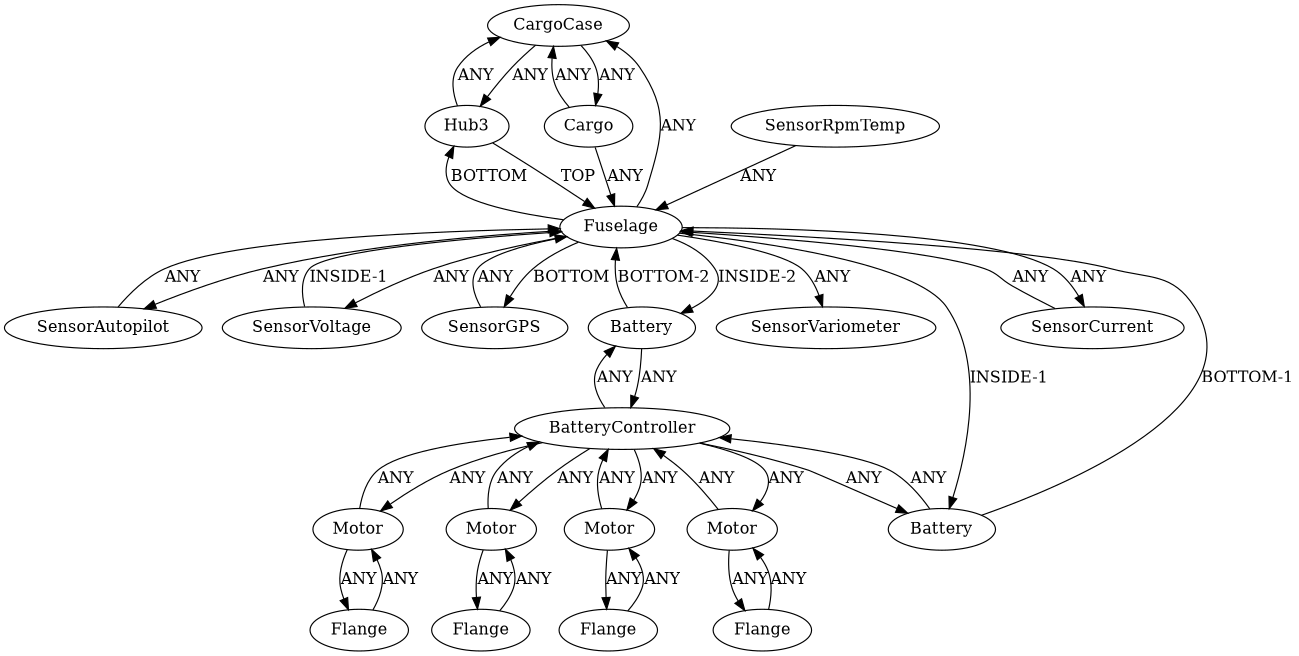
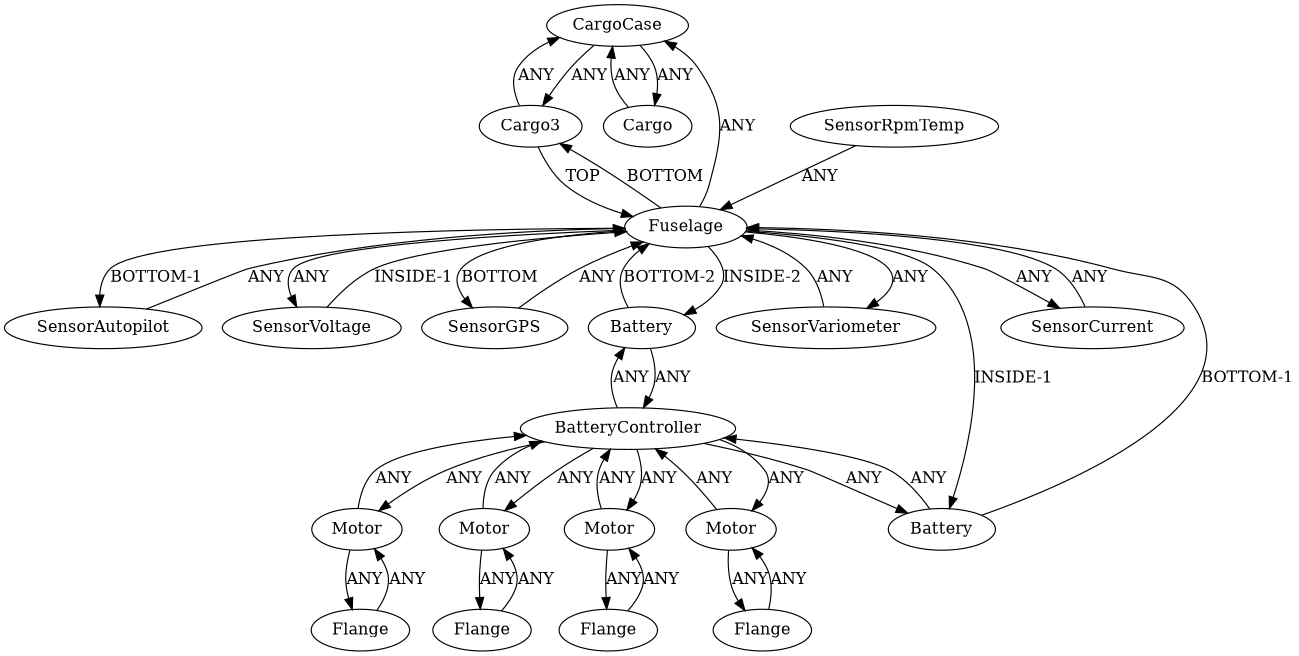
node "Hub3": label "Hub3" -> "Cargo3"
edge "Cargo" -> "Fuselage": now "SensorVariometer" -> "Fuselage"
edge "Fuselage" -> "SensorAutopilot": label "ANY" -> "BOTTOM-1"
